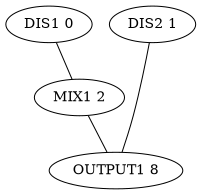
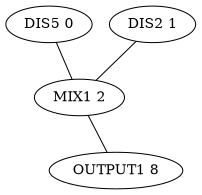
node "DIS1 0": label "DIS1 0" -> "DIS5 0"
edge "DIS2 1" -- "OUTPUT1 8": now "DIS2 1" -- "MIX1 2"
